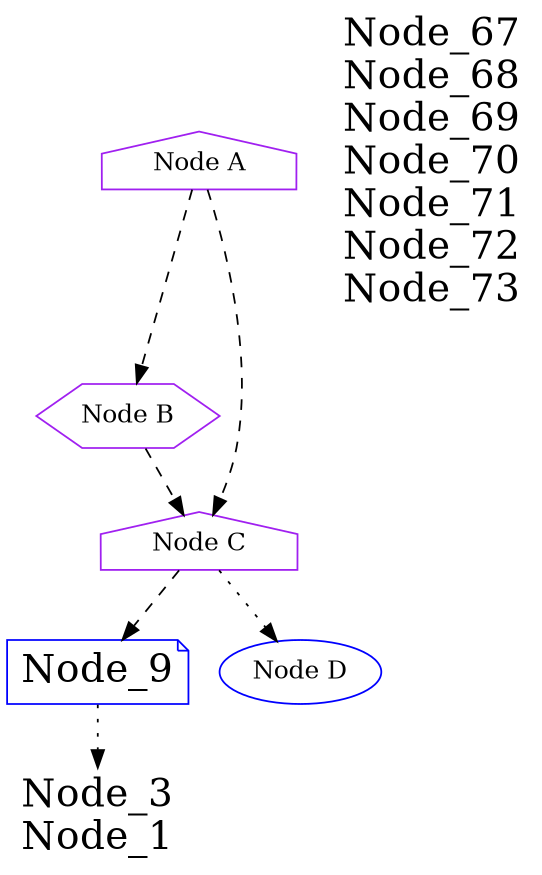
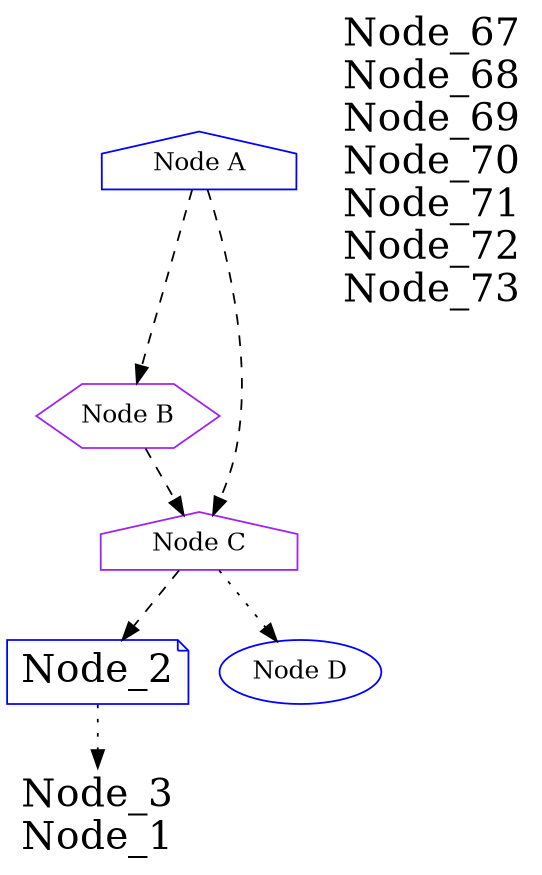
node "Node A": color purple -> blue
node "Node_9": label "Node_9" -> "Node_2"
